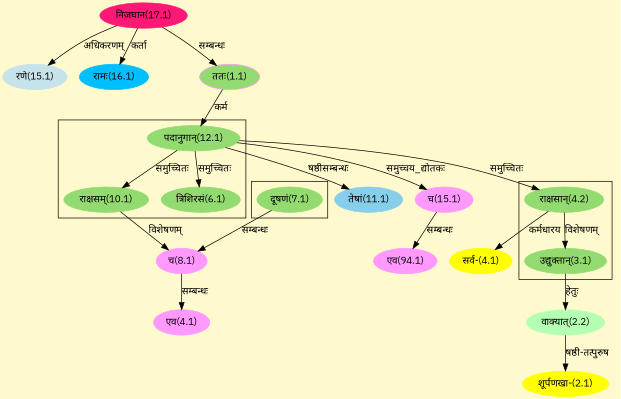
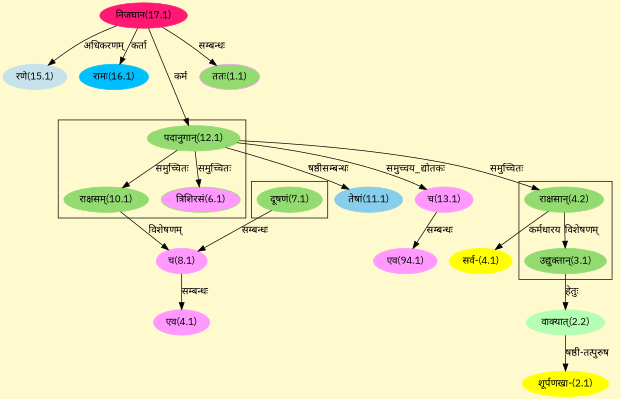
edge "ततः(1.1)" -> "पदानुगान्(12.1)": now "निजघान(17.1)" -> "पदानुगान्(12.1)"
node "त्रिशिरसं(6.1)": fillcolor #93db70 -> #ff99ff
node "च(15.1)": label "च(15.1)" -> "च(13.1)"
